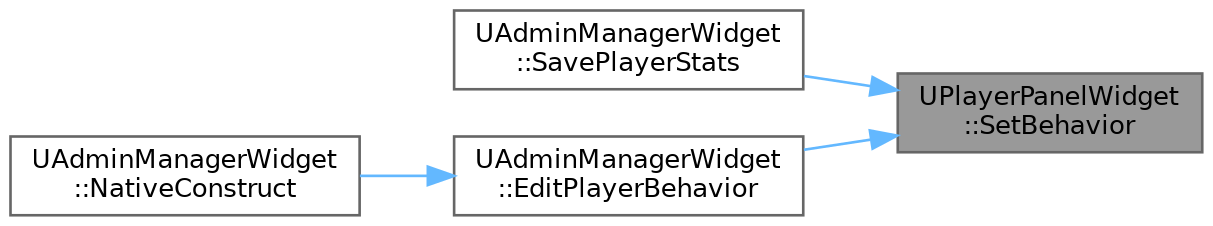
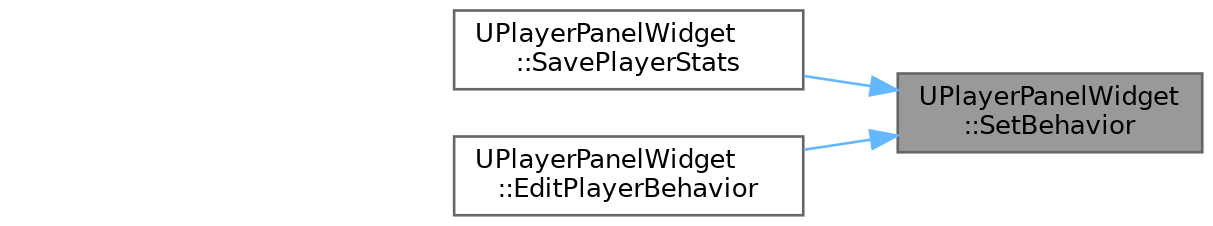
node "UAdminManagerWidget ::SavePlayerStats": label "UAdminManagerWidget ::SavePlayerStats" -> "UPlayerPanelWidget ::SavePlayerStats"
node "UAdminManagerWidget ::NativeConstruct": removed
node "UAdminManagerWidget ::EditPlayerBehavior": label "UAdminManagerWidget ::EditPlayerBehavior" -> "UPlayerPanelWidget ::EditPlayerBehavior"
